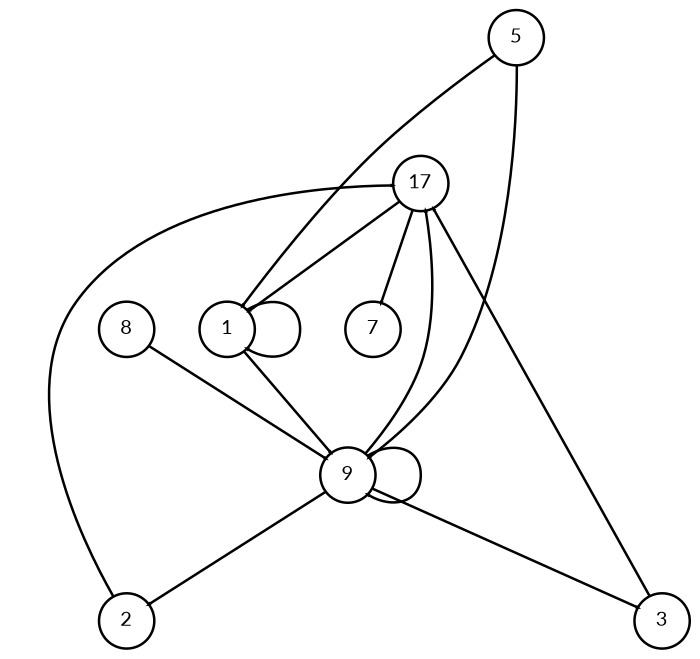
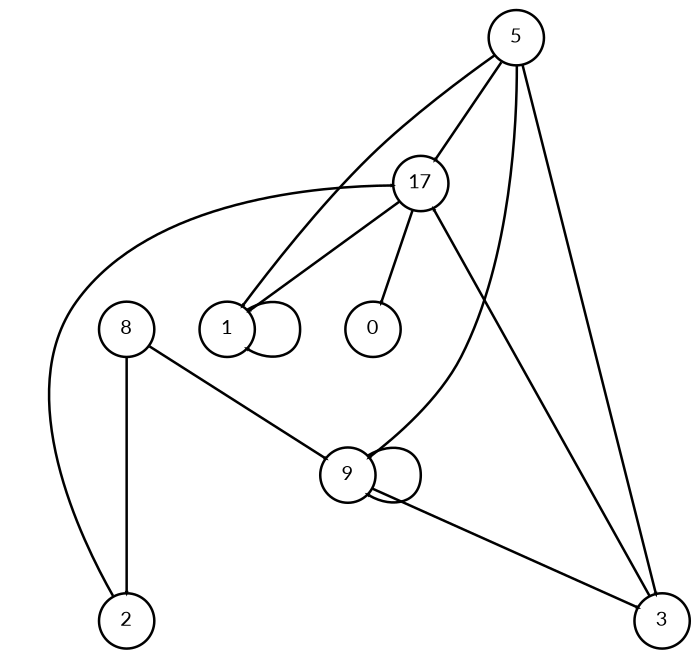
node "7": label "7" -> "0"
edge "5" -> "3": added
edge "9" -> "17": now "5" -> "17"
edge "1" -> "9": removed
edge "9" -> "2": now "8" -> "2"
